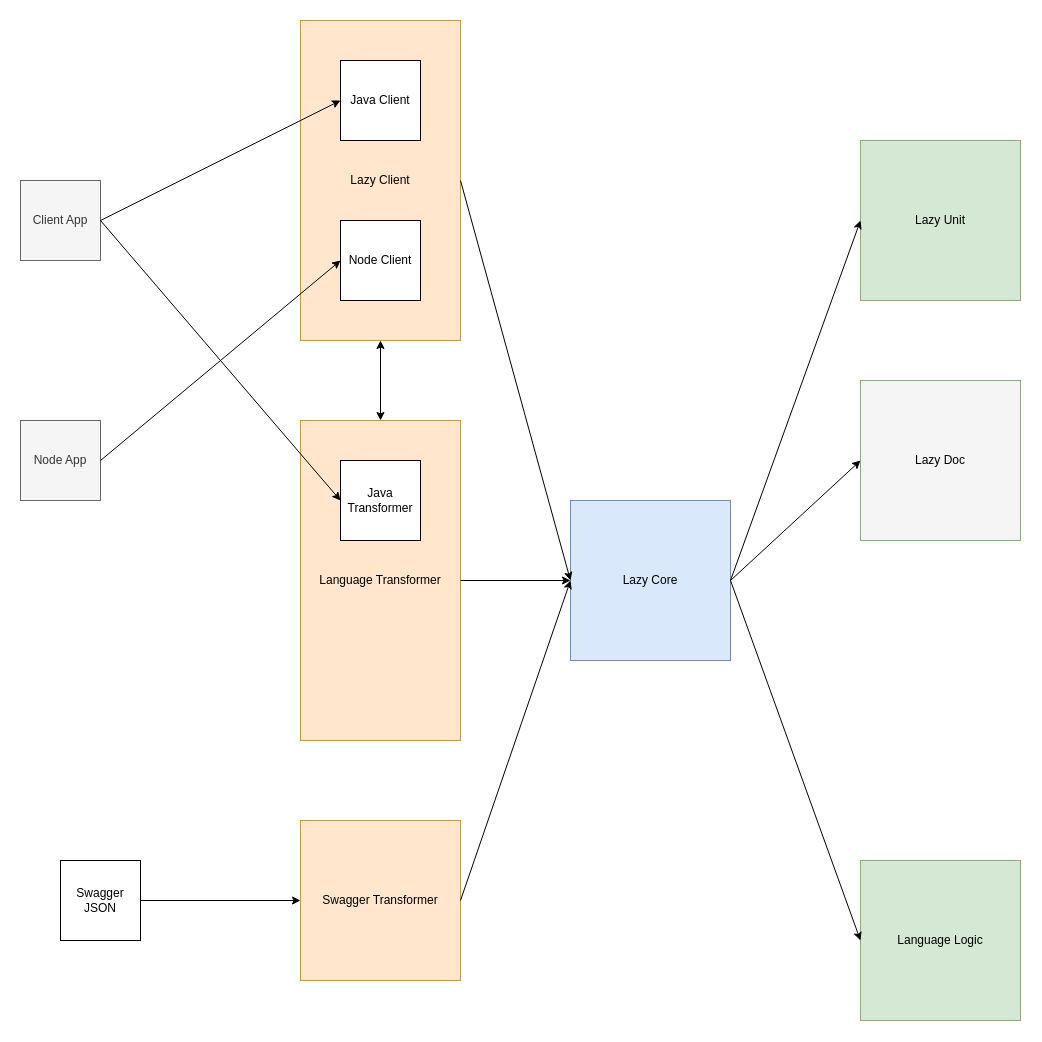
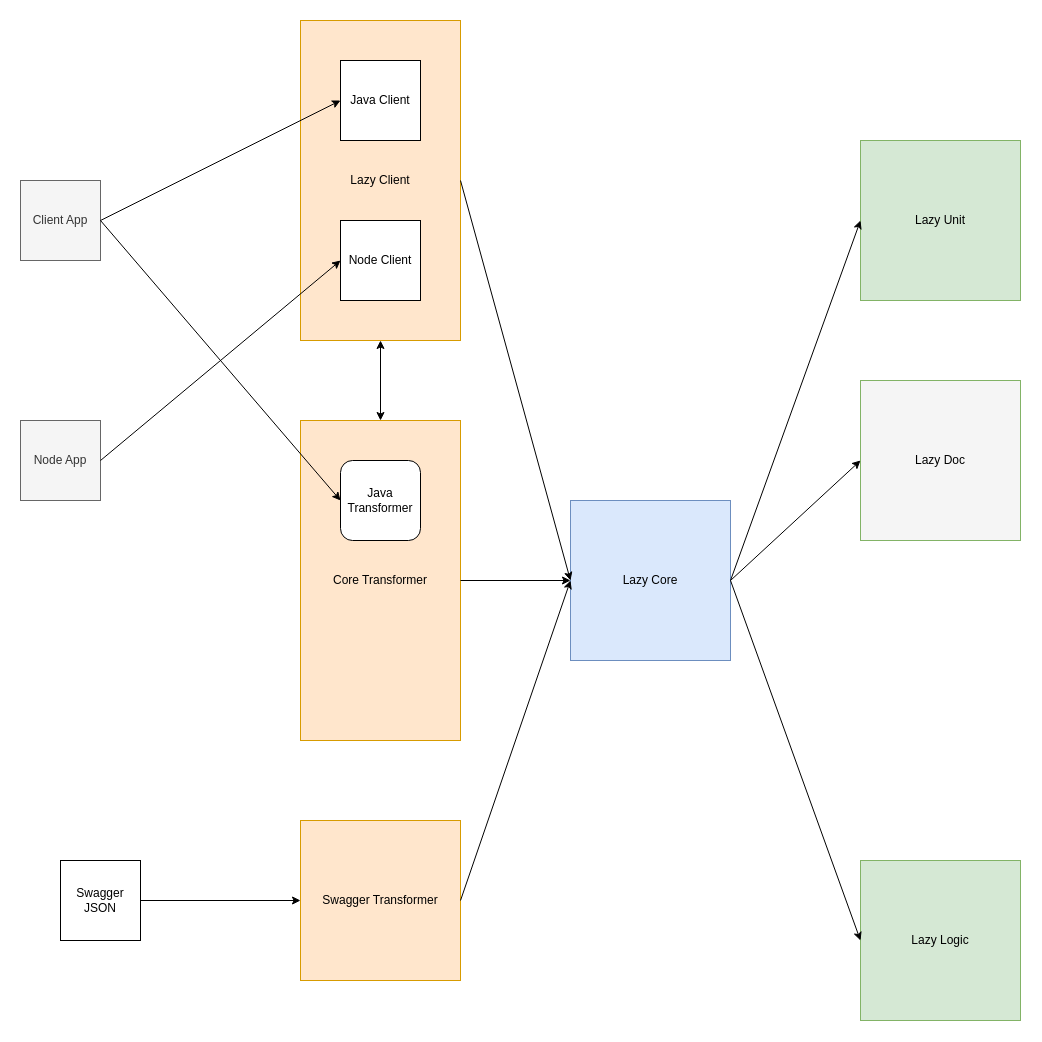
node "Java Transformer": shape rectangle -> rounded rectangle
node "Language Transformer": label "Language Transformer" -> "Core Transformer"
node "Language Logic": label "Language Logic" -> "Lazy Logic"
